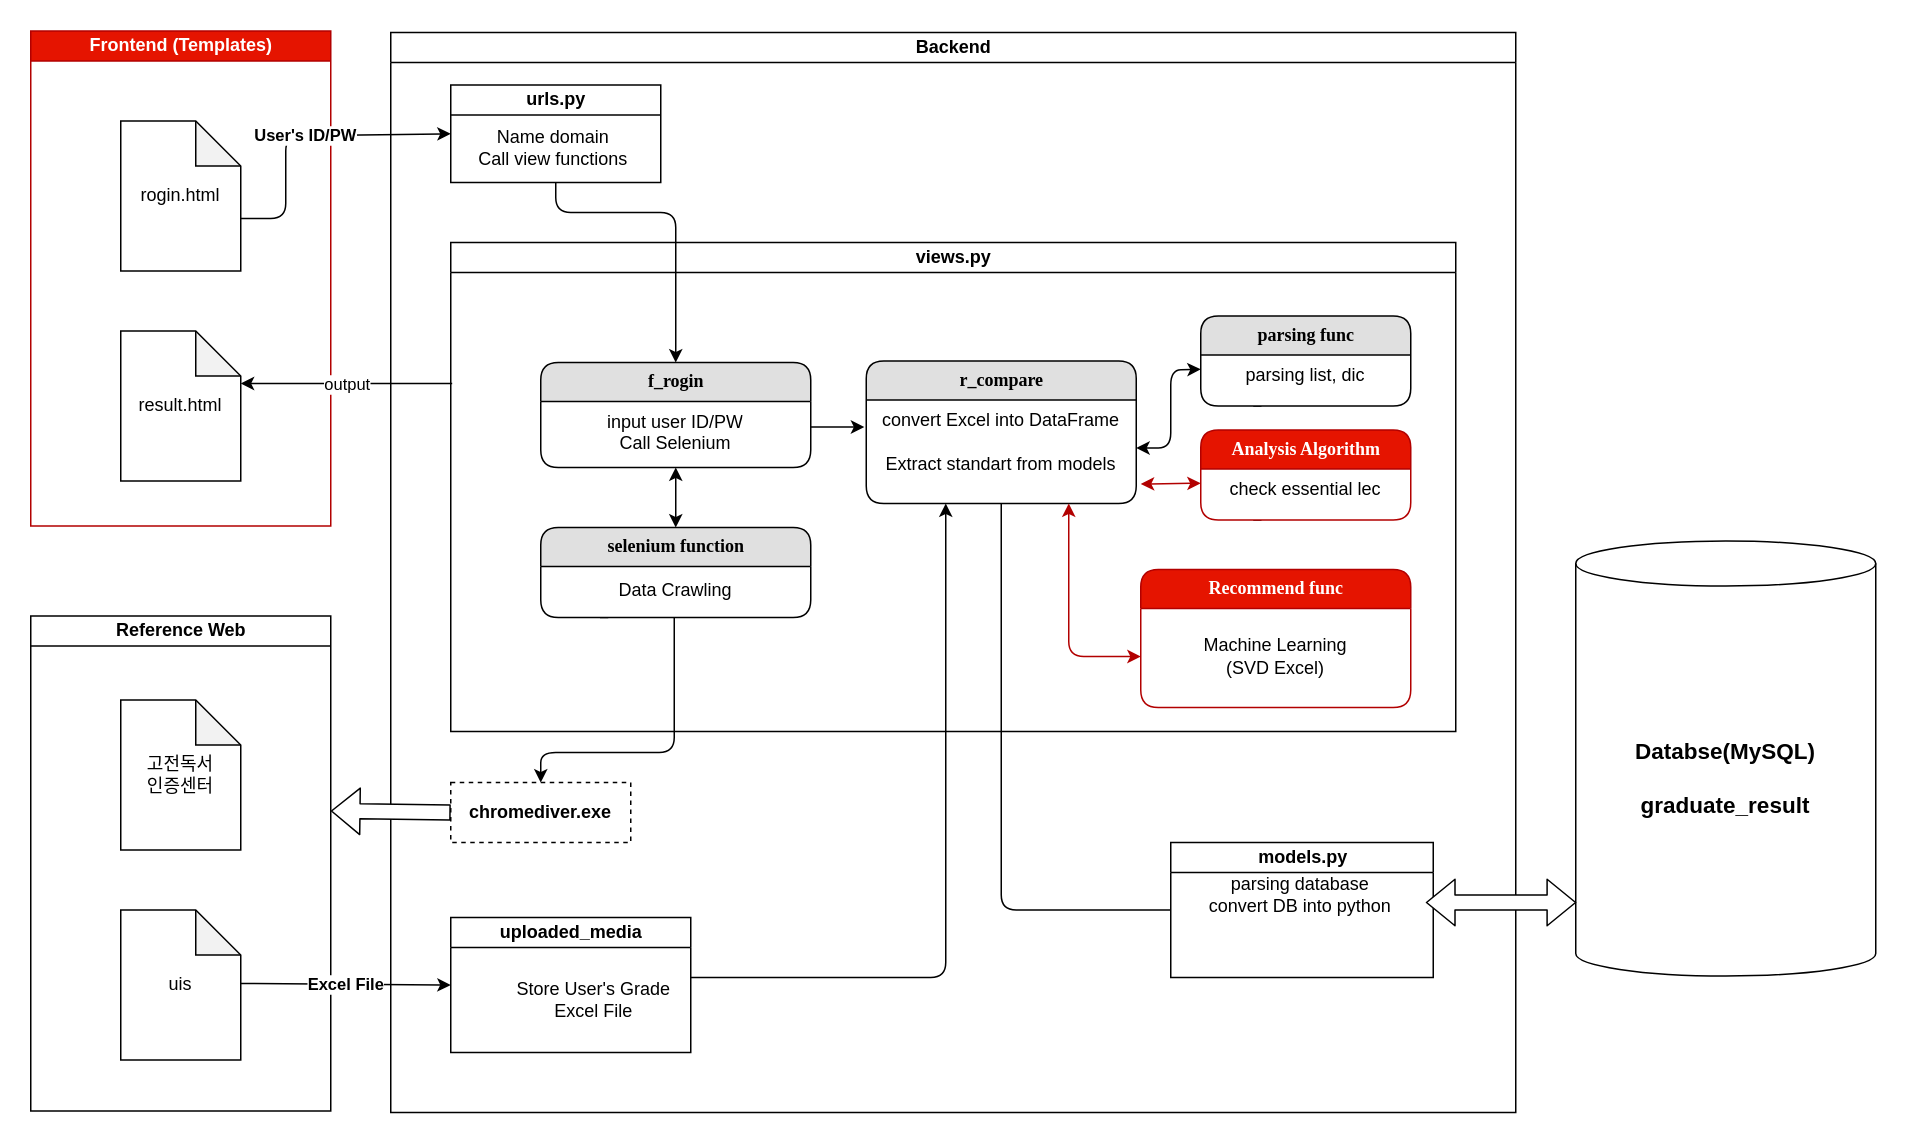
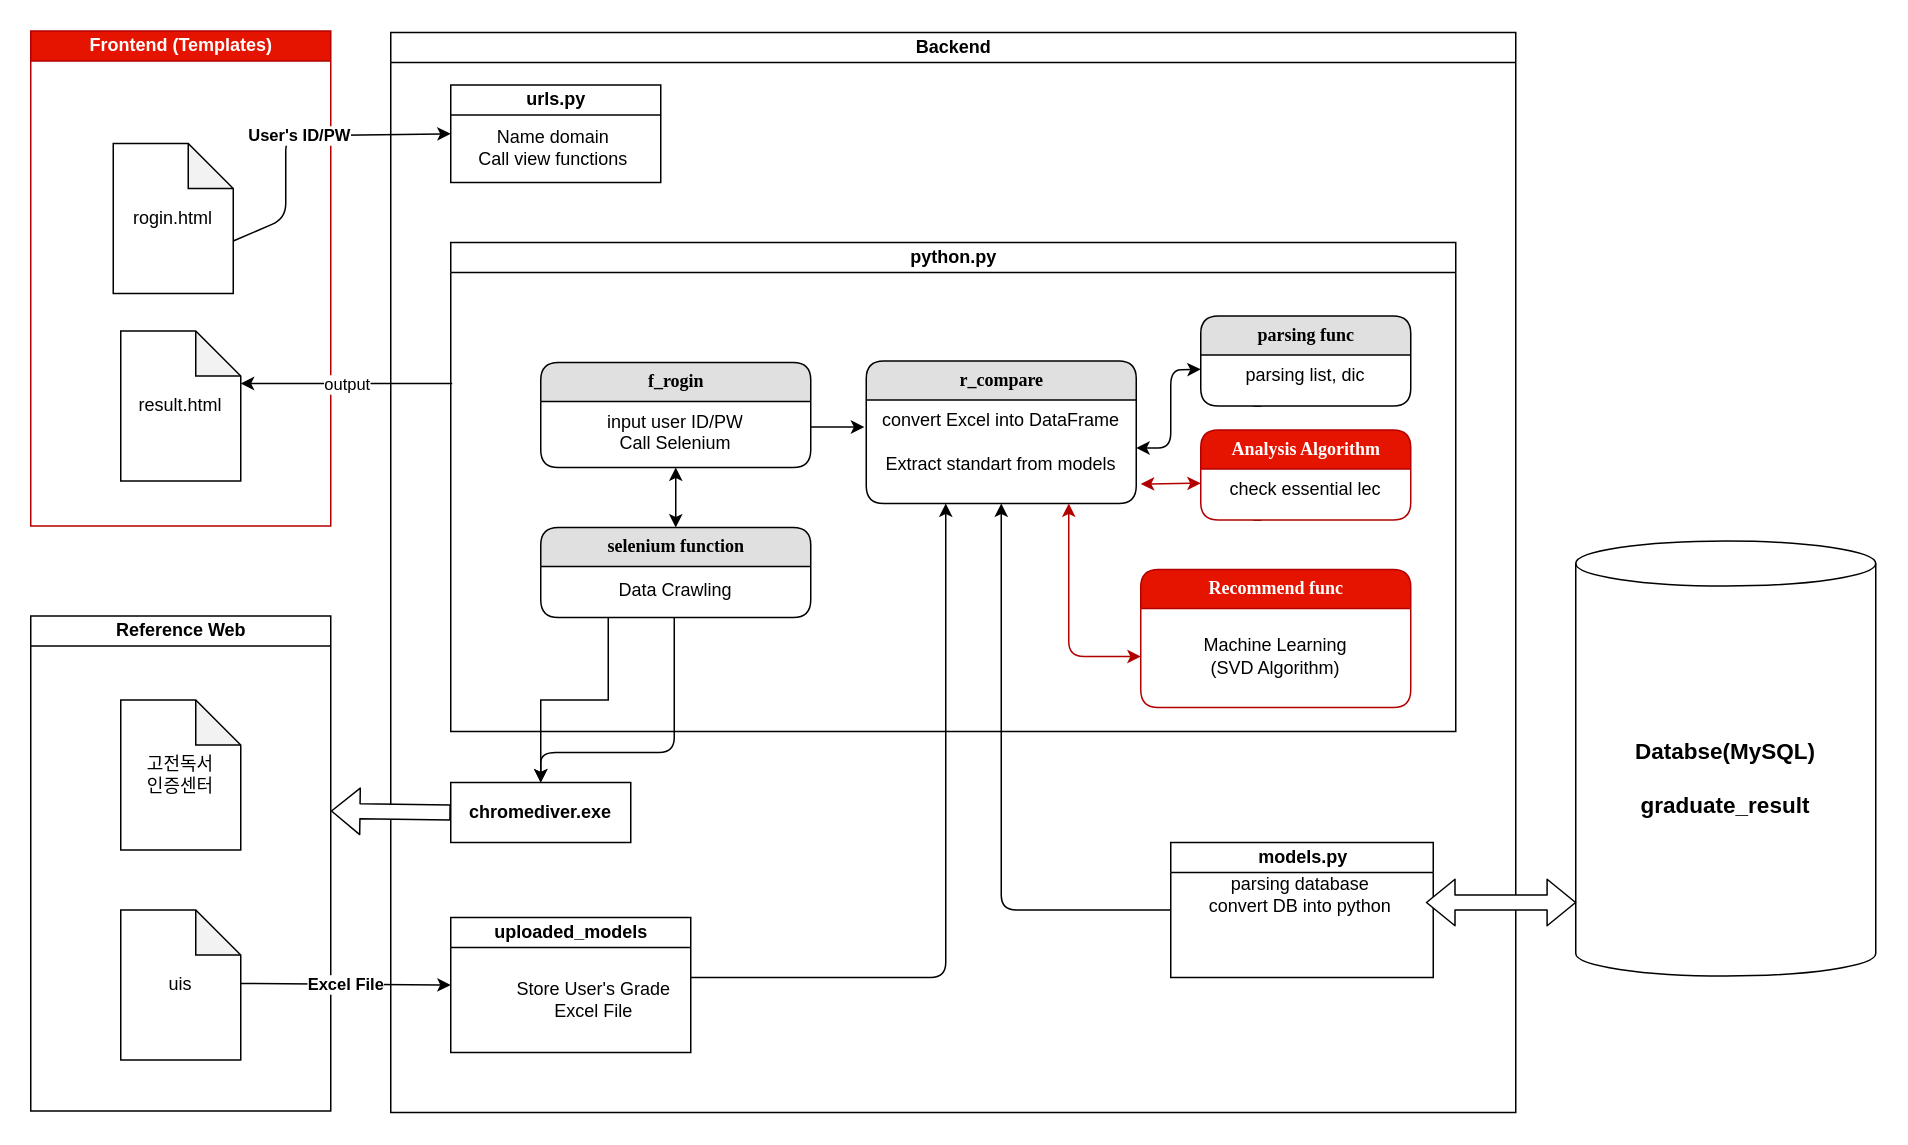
node "rogin.html": moved (181, 196) -> (173, 218)
edge "urls.py" -> "f_rogin": removed
node "views.py": label "views.py" -> "python.py"
edge "r_compare" -- "models.py": arrowhead none -> classic
edge "selenium function" -> "Data Crawling": now "selenium function" -> "chromediver.exe"
node "Machine Learning (SVD Excel)": label "Machine Learning (SVD Excel)" -> "Machine Learning (SVD Algorithm)"
node "chromediver.exe": style dashed -> solid
node "uploaded_media": label "uploaded_media" -> "uploaded_models"
